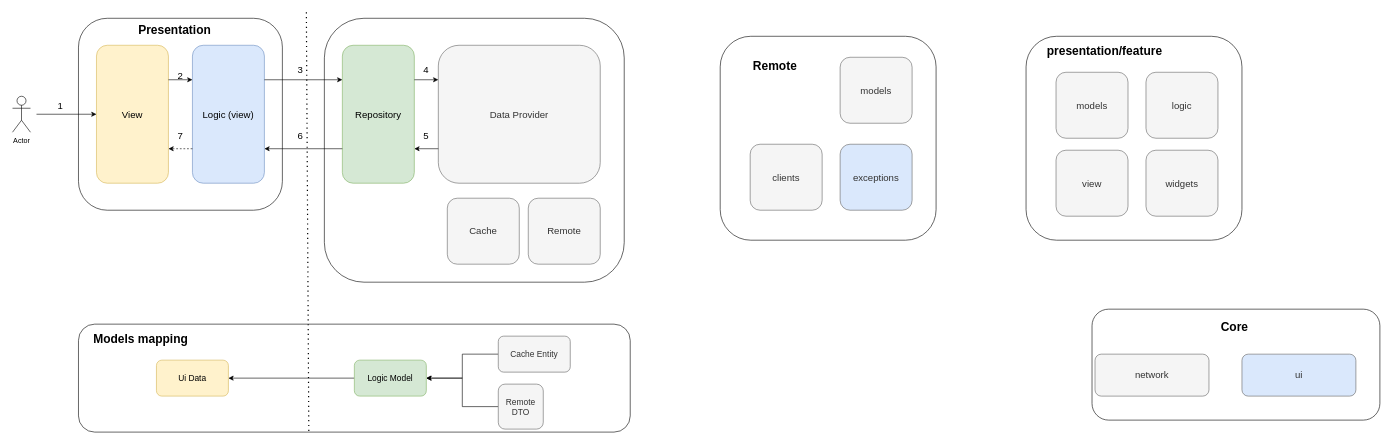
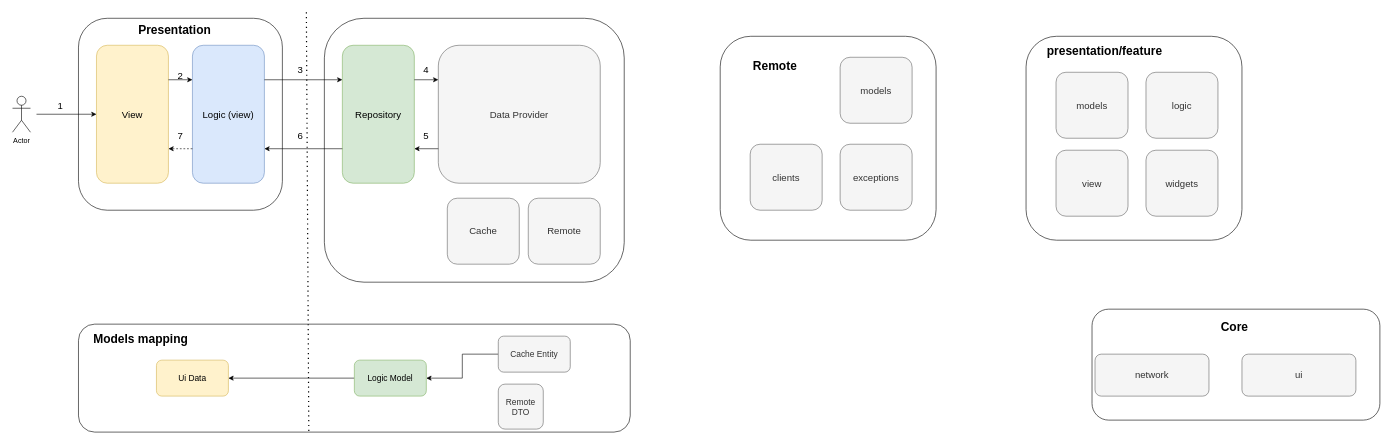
node "exceptions": fillcolor #dae8fc -> #f5f5f5
node "ui": fillcolor #dae8fc -> #f5f5f5
edge "Remote DTO" -> "Logic Model": removed
